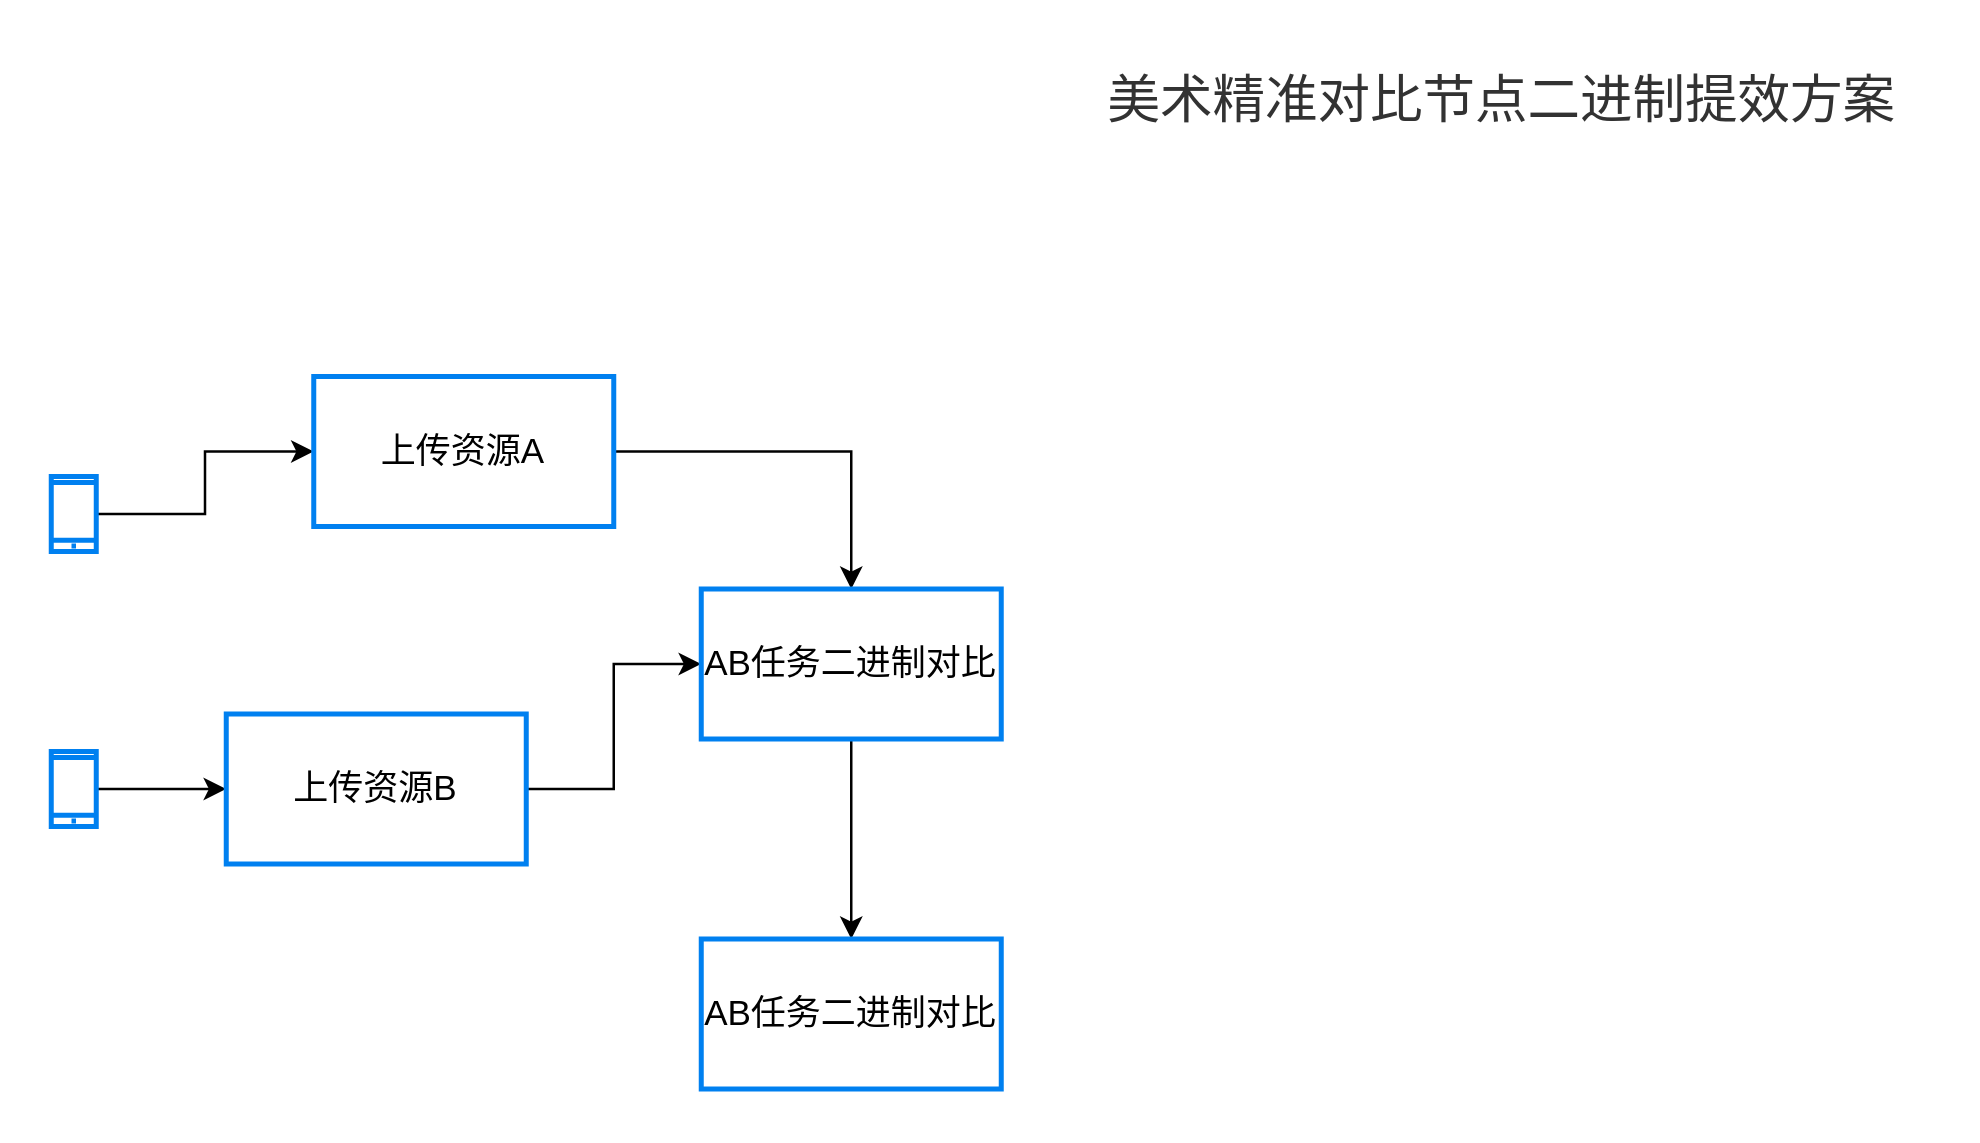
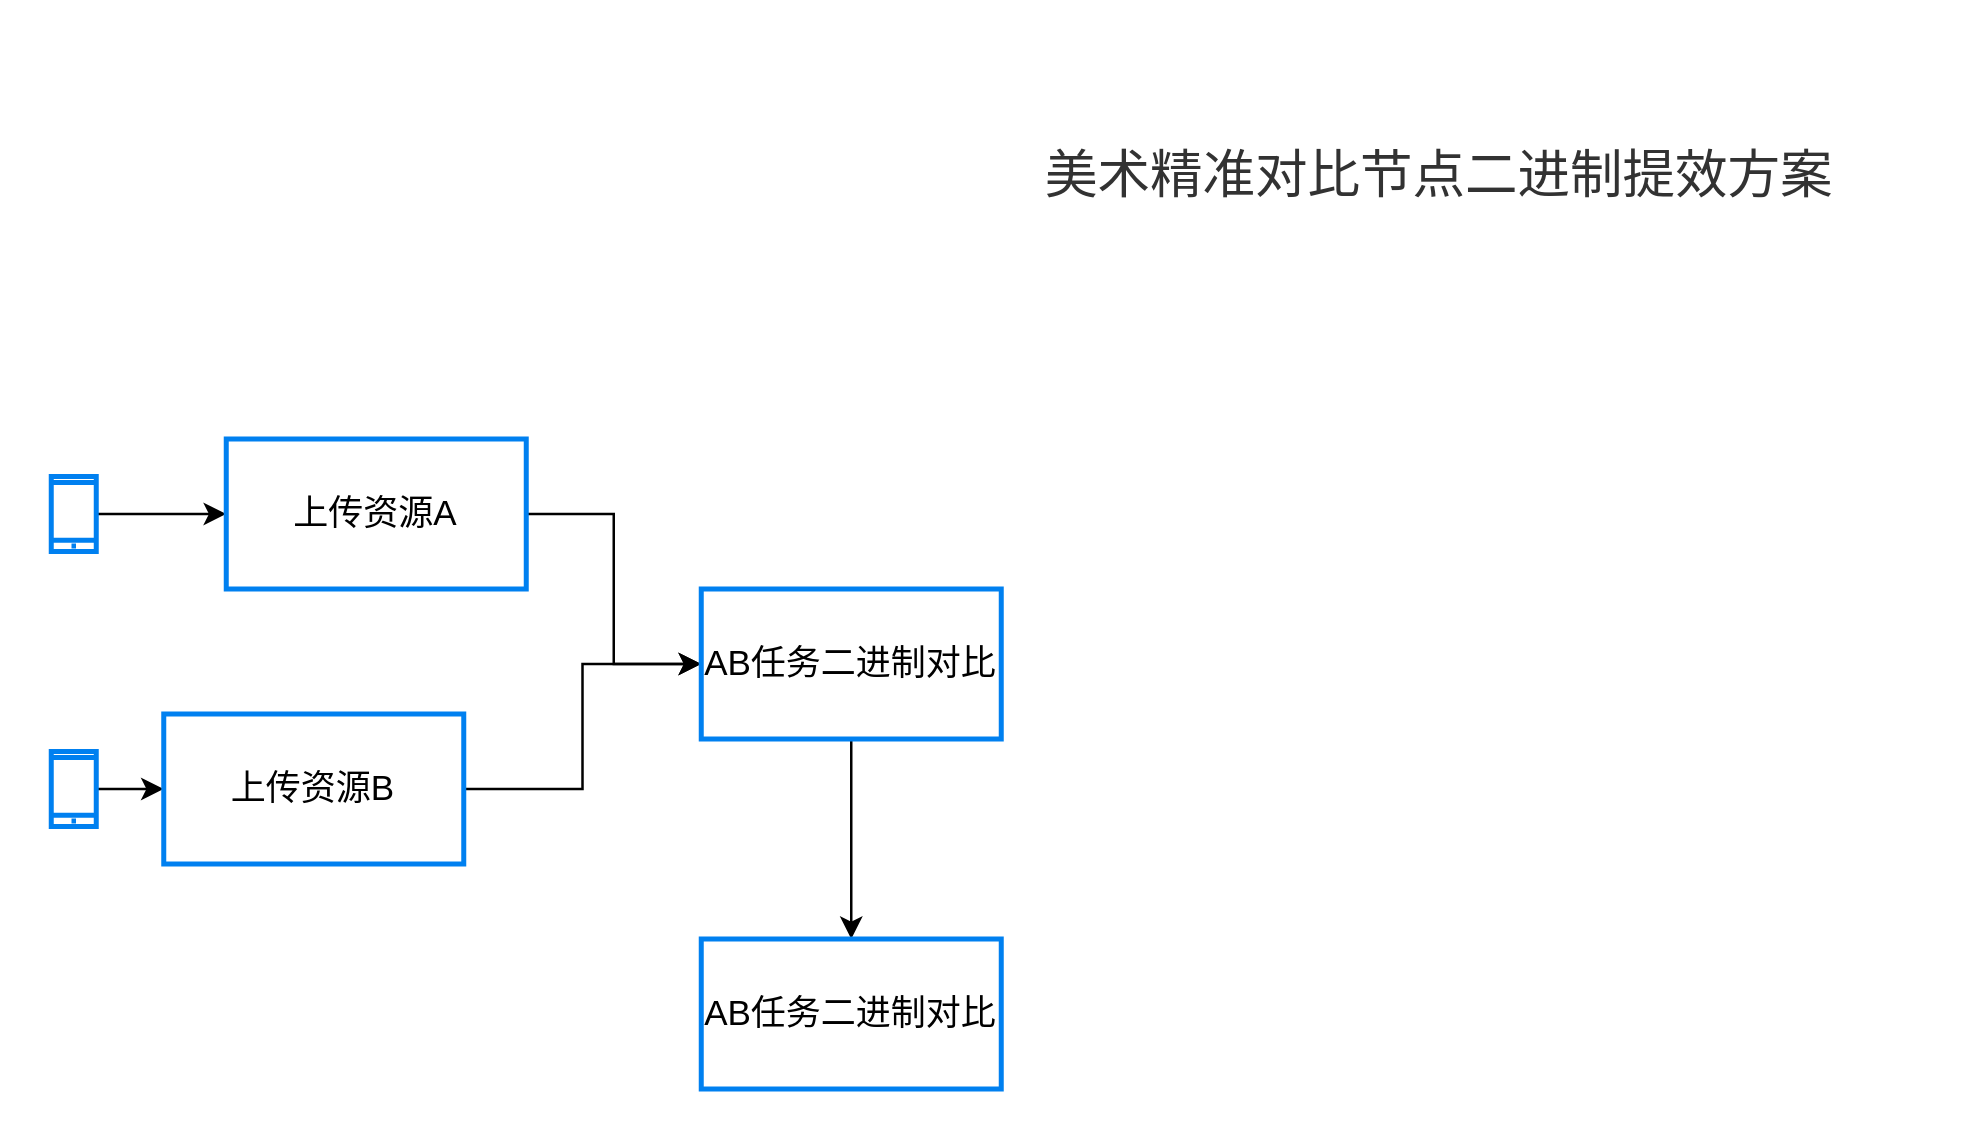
node "美术精准对比节点二进制提效方案": moved (1501, 101) -> (1439, 176)
node "上传资源A": moved (464, 451) -> (376, 514)
node "上传资源B": moved (376, 789) -> (314, 789)
